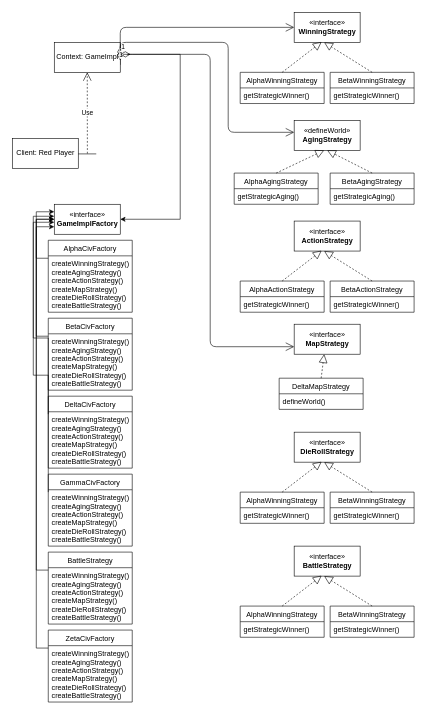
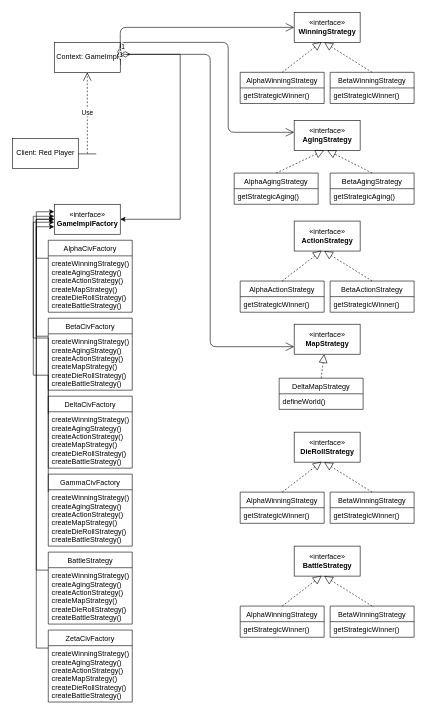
node "«defineWorld» AgingStrategy": label "«defineWorld» AgingStrategy" -> "«interface» AgingStrategy"
